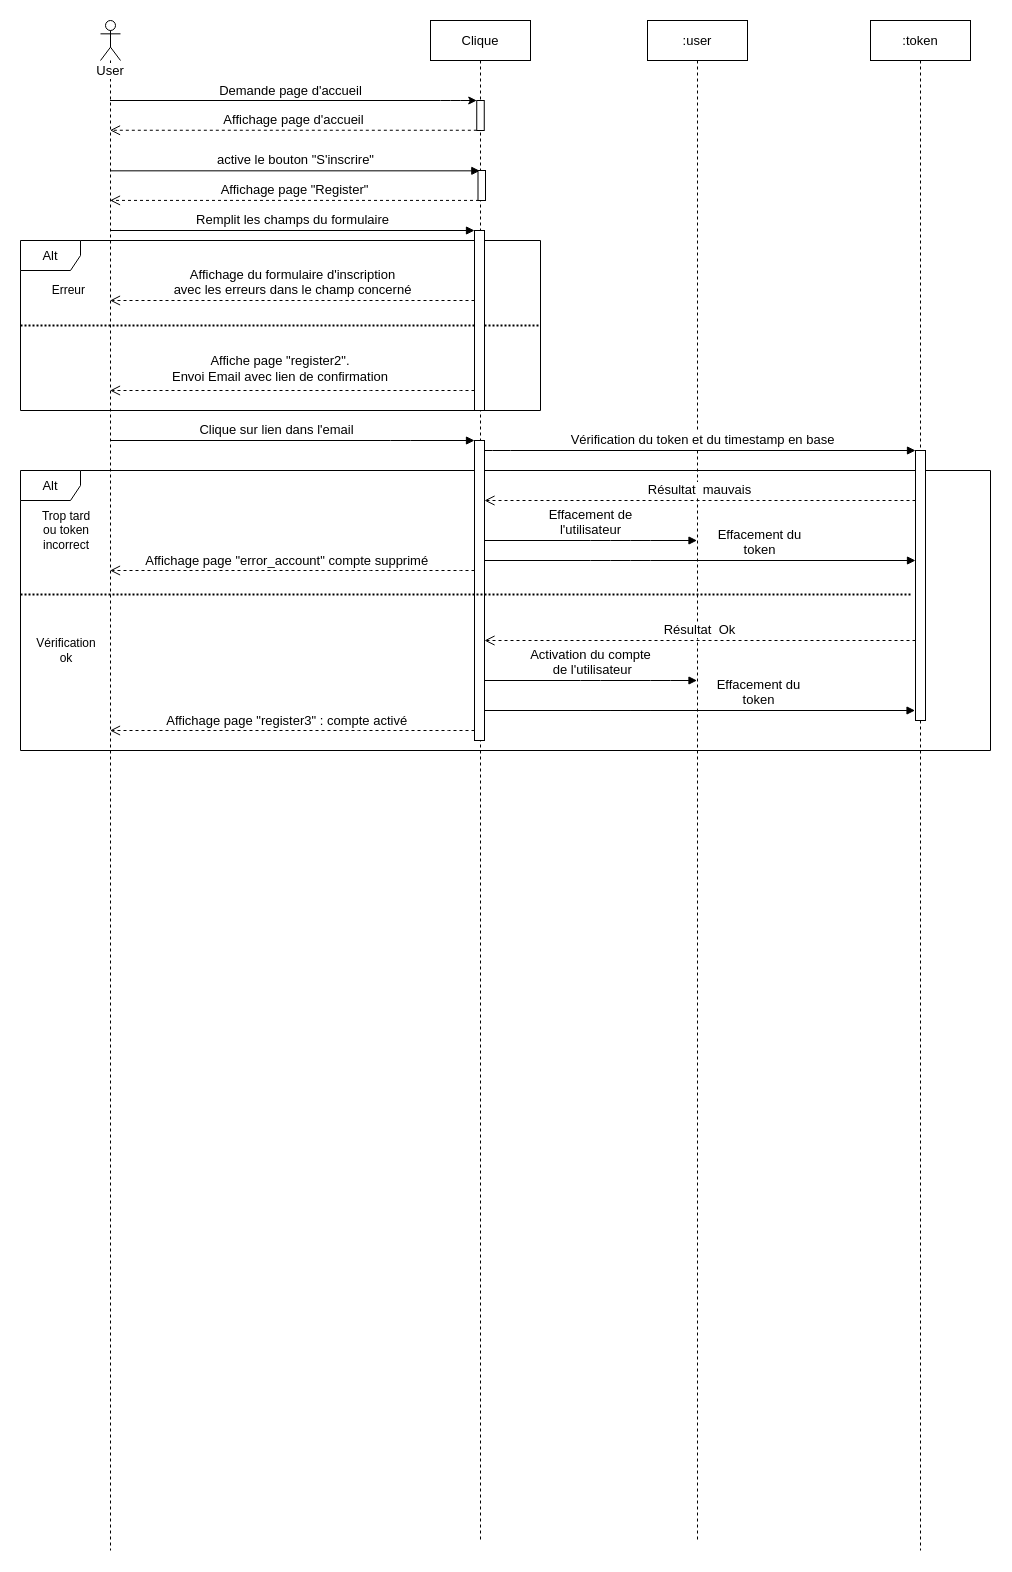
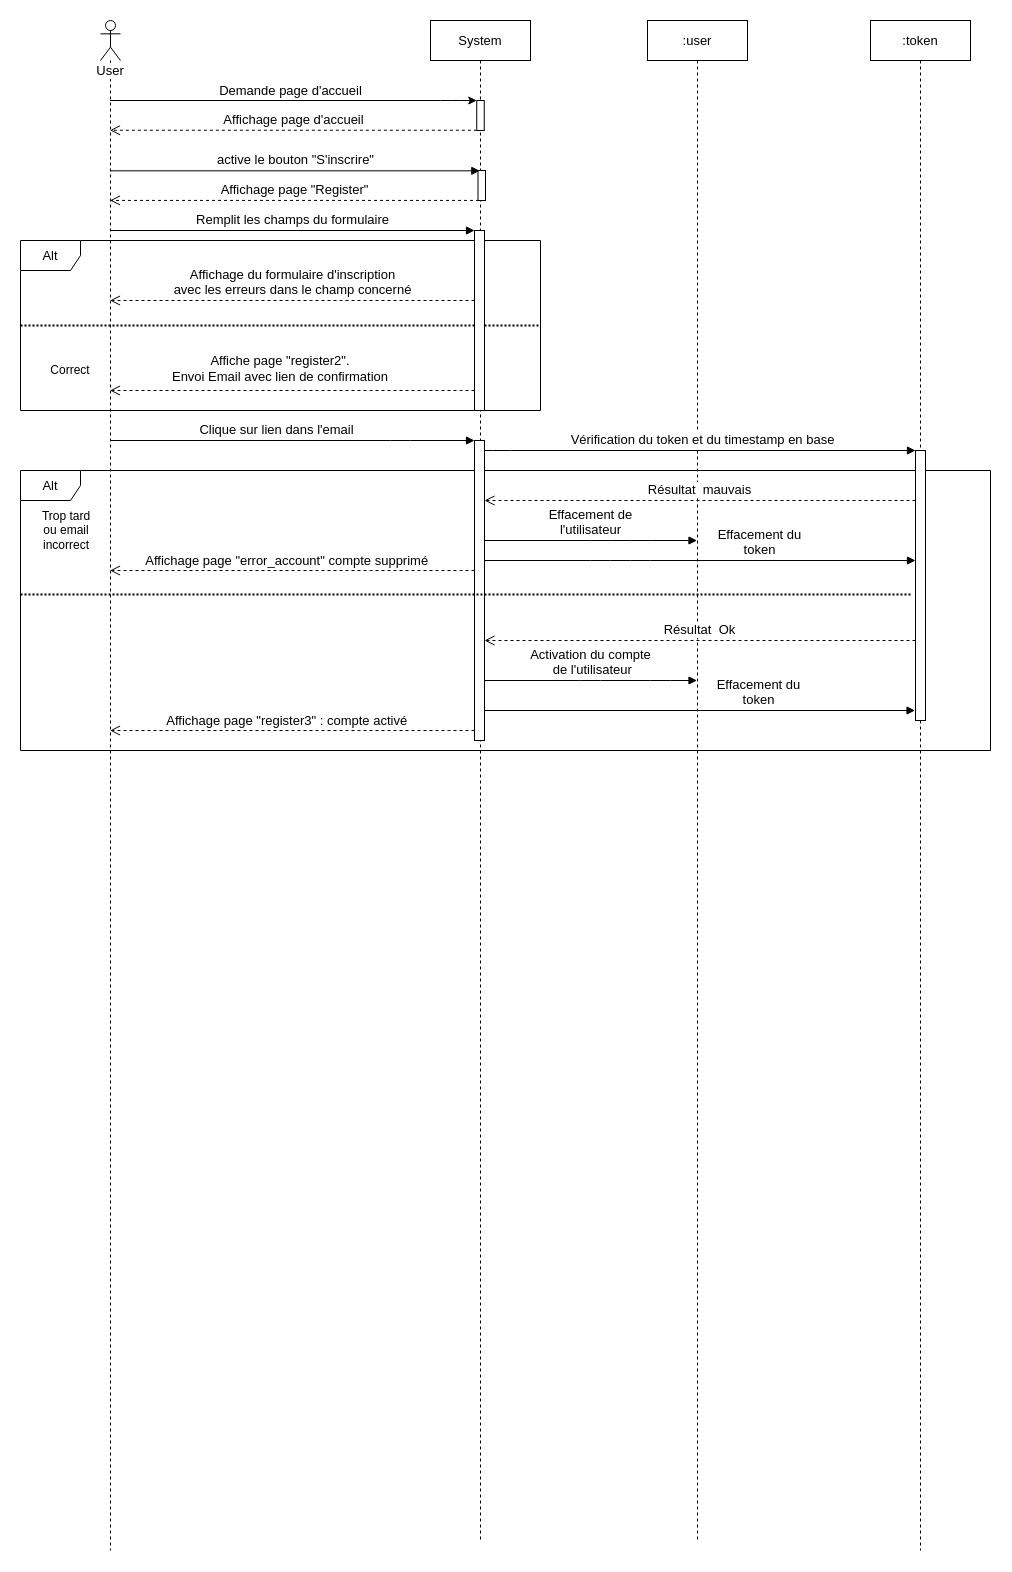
node "Clique": label "Clique" -> "System"
node "Erreur": removed
node "Correct": added
node "Trop tard ou token incorrect": label "Trop tard ou token incorrect" -> "Trop tard ou email incorrect"
node "Vérification ok": removed
